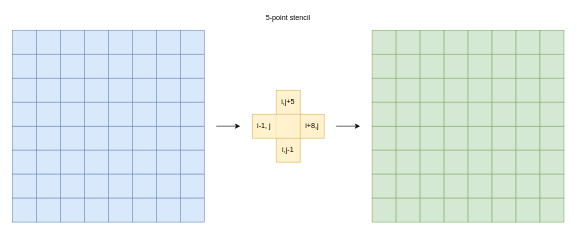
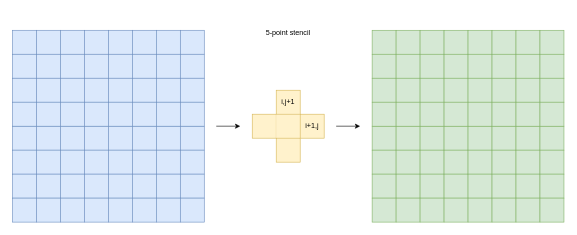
node "5-point stencil": moved (288, 18) -> (288, 33)
node "i,j+5": label "i,j+5" -> "i,j+1"
node "i-1, j": removed
node "i+8,j": label "i+8,j" -> "i+1,j"
node "i,j-1": removed
